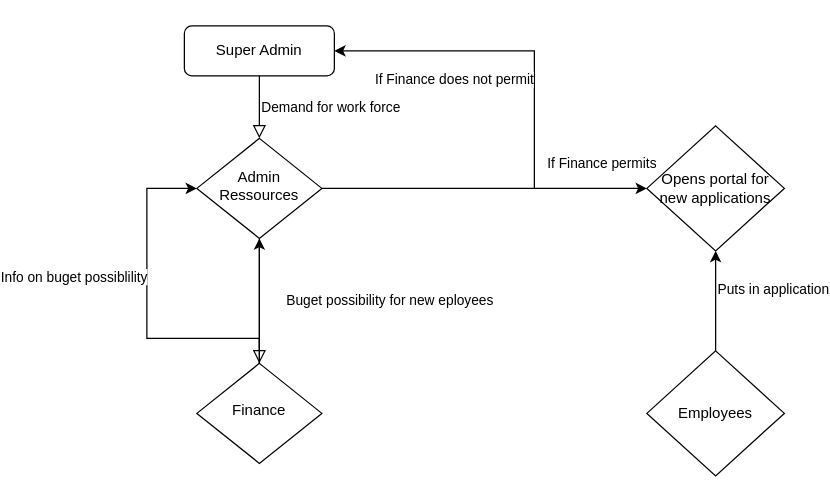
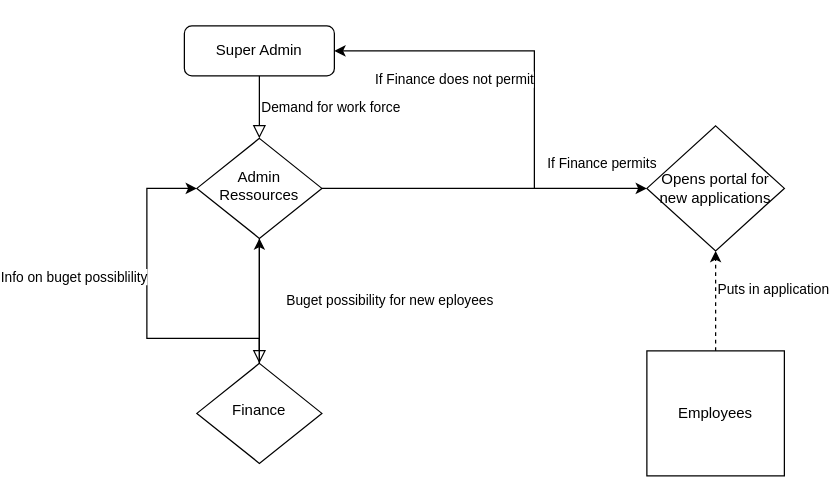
edge "Employees" -> "Opens portal for new applications": style solid -> dashed
node "Employees": shape diamond -> rectangle
